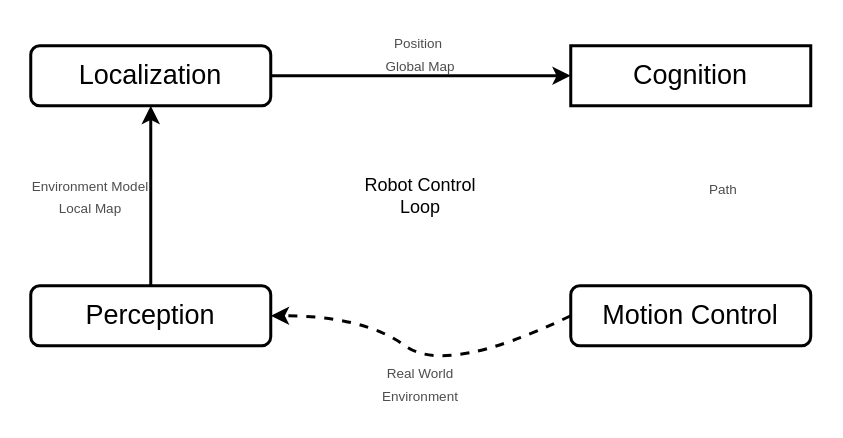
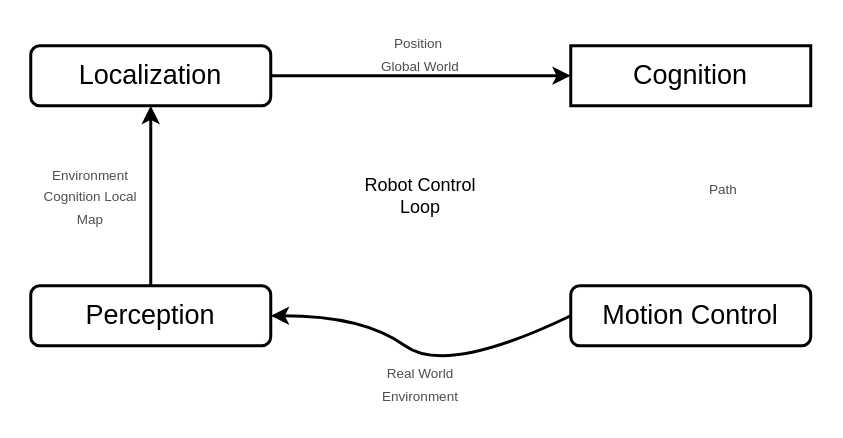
node "Position Global Map": label "Position Global Map" -> "Position Global World"
node "Environment Model Local Map": label "Environment Model Local Map" -> "Environment Cognition Local Map"
edge "Motion Control" -> "Perception": style dashed -> solid
